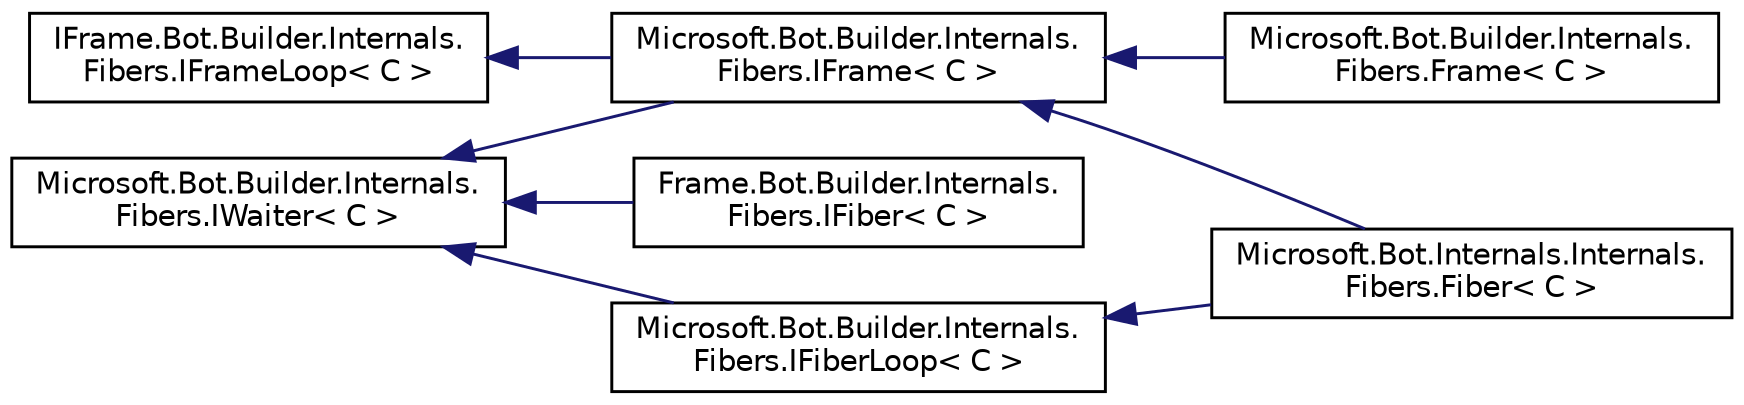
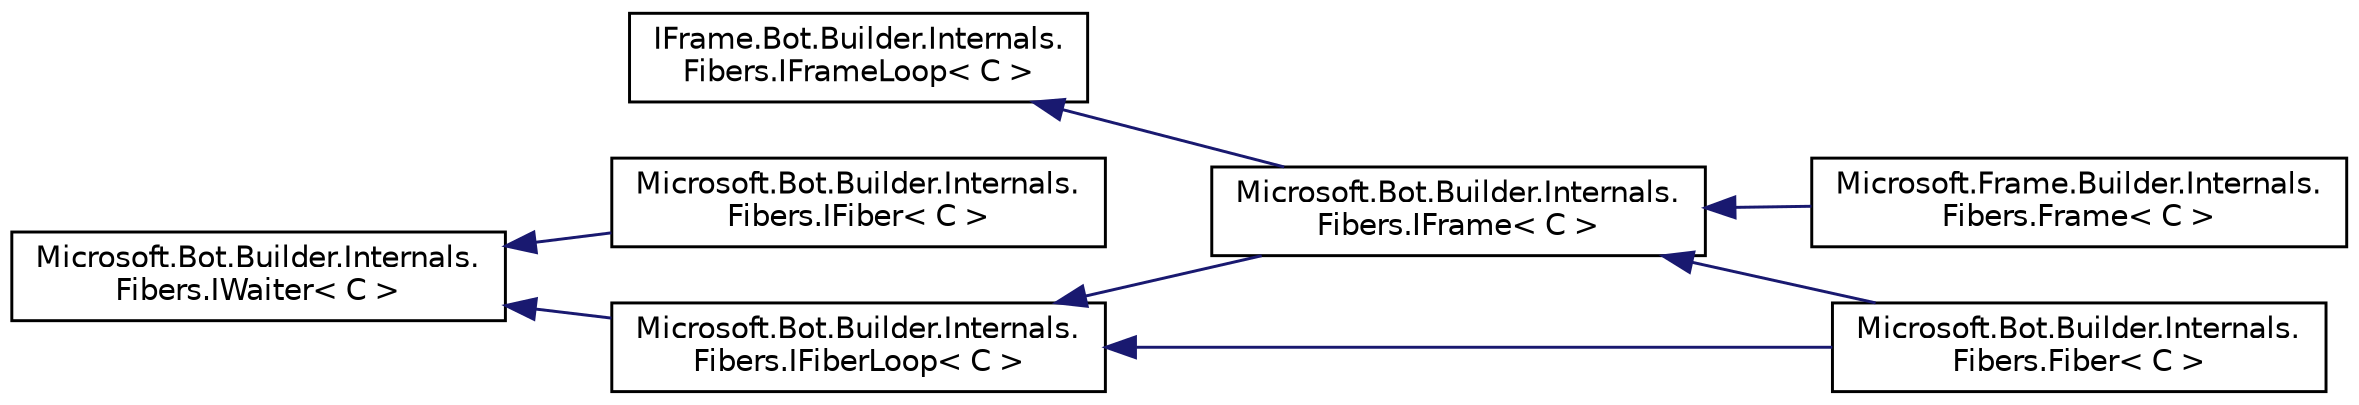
node "Microsoft.Bot.Builder.Internals. Fibers.Frame< C >": label "Microsoft.Bot.Builder.Internals. Fibers.Frame< C >" -> "Microsoft.Frame.Builder.Internals. Fibers.Frame< C >"
edge "Microsoft.Bot.Builder.Internals. Fibers.IFrame< C >" -> "Microsoft.Bot.Builder.Internals. Fibers.IWaiter< C >": now "Microsoft.Bot.Builder.Internals. Fibers.IFrame< C >" -> "Microsoft.Bot.Builder.Internals. Fibers.IFiberLoop< C >"
node "Frame.Bot.Builder.Internals. Fibers.IFiber< C >": label "Frame.Bot.Builder.Internals. Fibers.IFiber< C >" -> "Microsoft.Bot.Builder.Internals. Fibers.IFiber< C >"
node "Microsoft.Bot.Internals.Internals. Fibers.Fiber< C >": label "Microsoft.Bot.Internals.Internals. Fibers.Fiber< C >" -> "Microsoft.Bot.Builder.Internals. Fibers.Fiber< C >"
